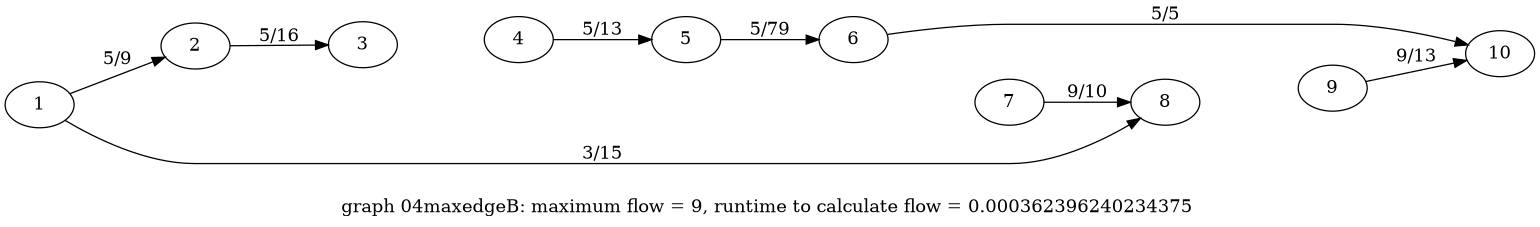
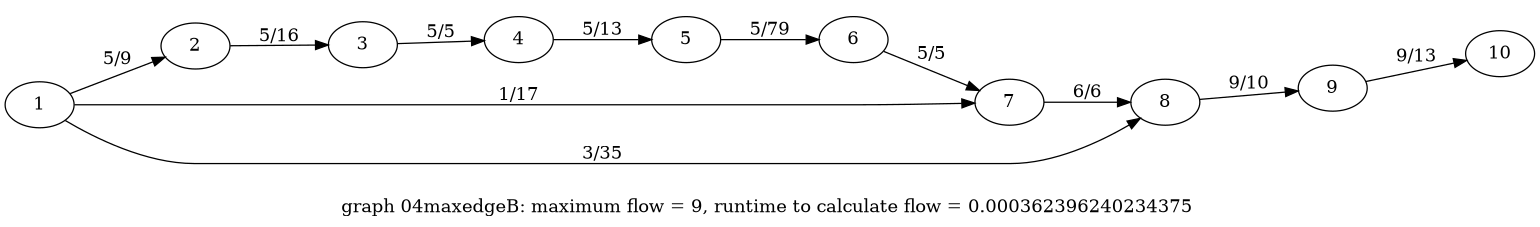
edge "6" -> "10": now "6" -> "7"
edge "3" -> "4": added, label "5/5"
edge "7" -> "8": label " 9/10 " -> " 6/6 "
edge "8" -> "9": added, label "9/10"
edge "1" -> "7": added, label "1/17"
edge "1" -> "8": label " 3/15 " -> " 3/35 "
